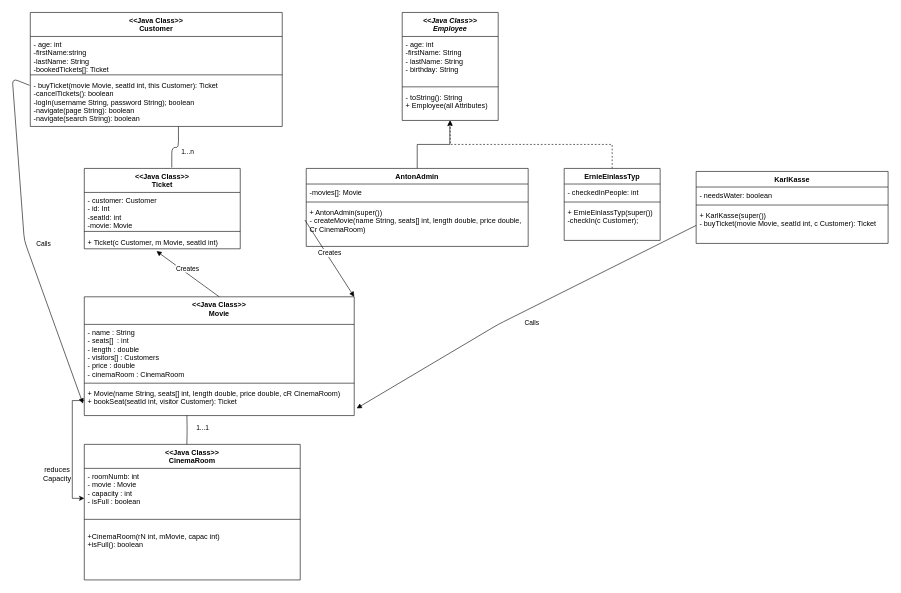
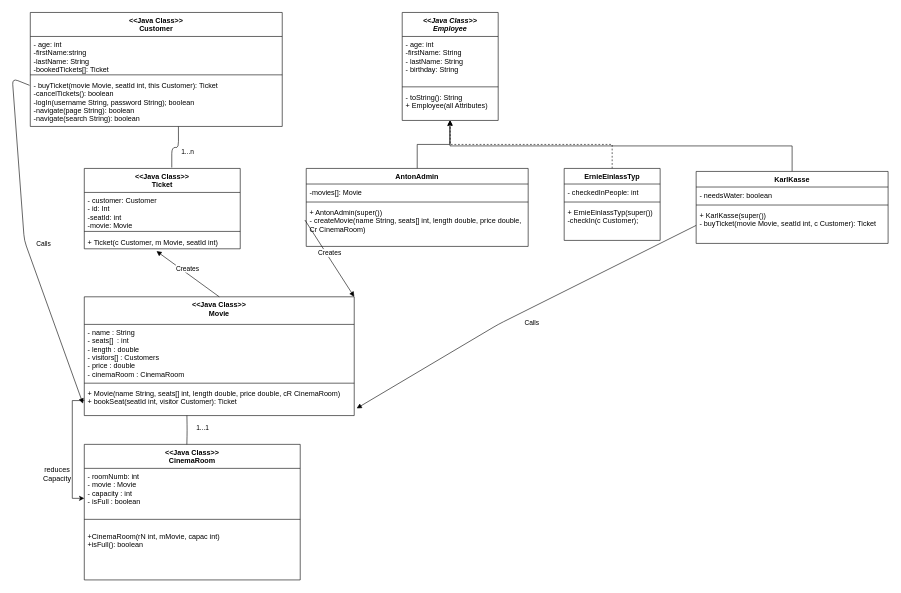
edge "KarlKasse" -> "- toString(): String + Employee(all Attributes)": added
